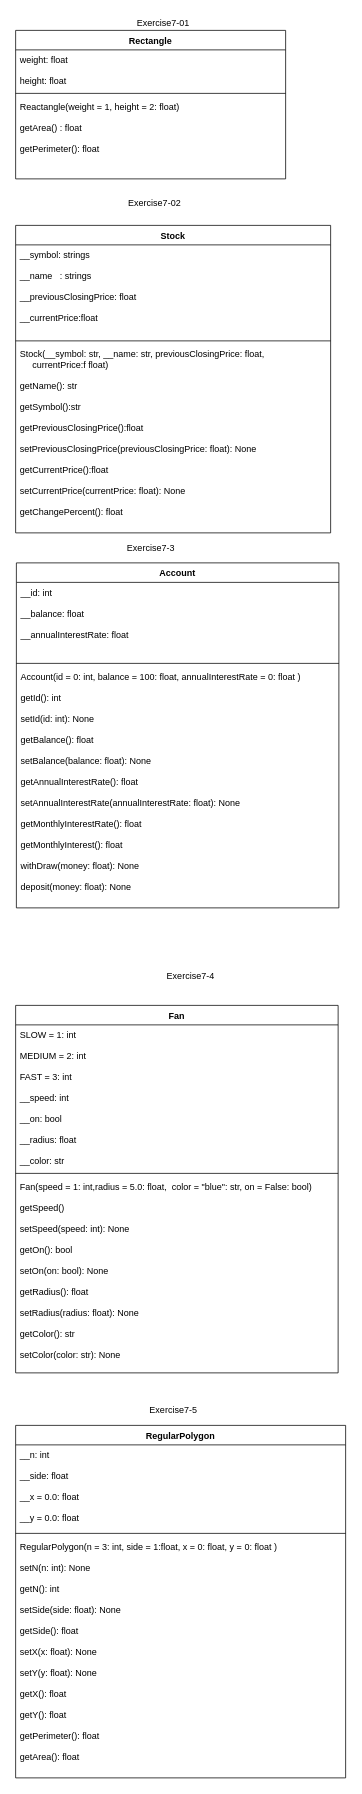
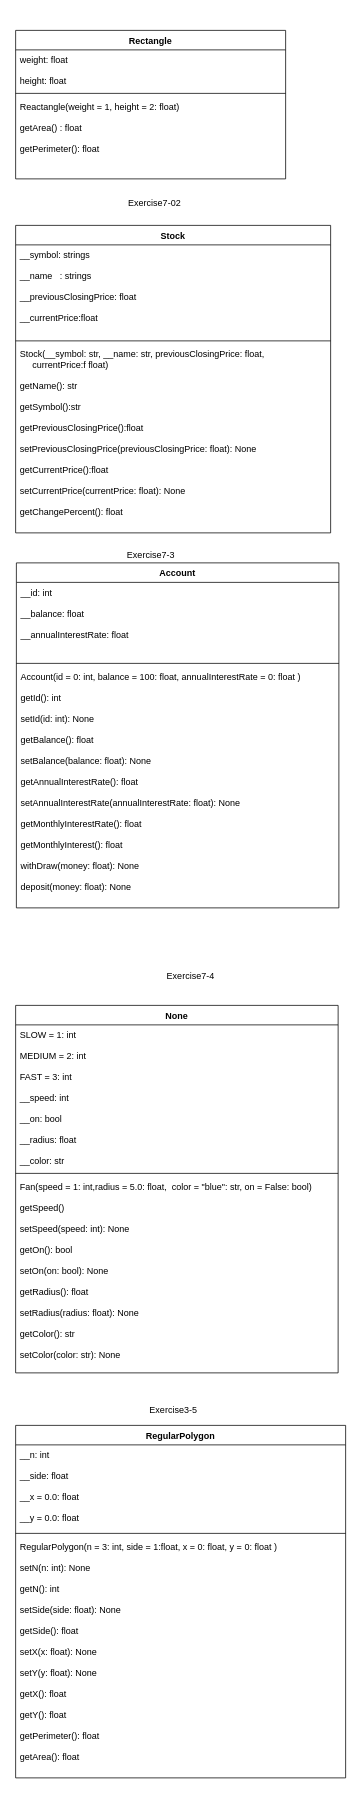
node "Exercise7-01": removed
node "Exercise7-3": moved (150, 548) -> (150, 555)
node "Fan": label "Fan" -> "None"
node "Exercise7-5": label "Exercise7-5" -> "Exercise3-5"
